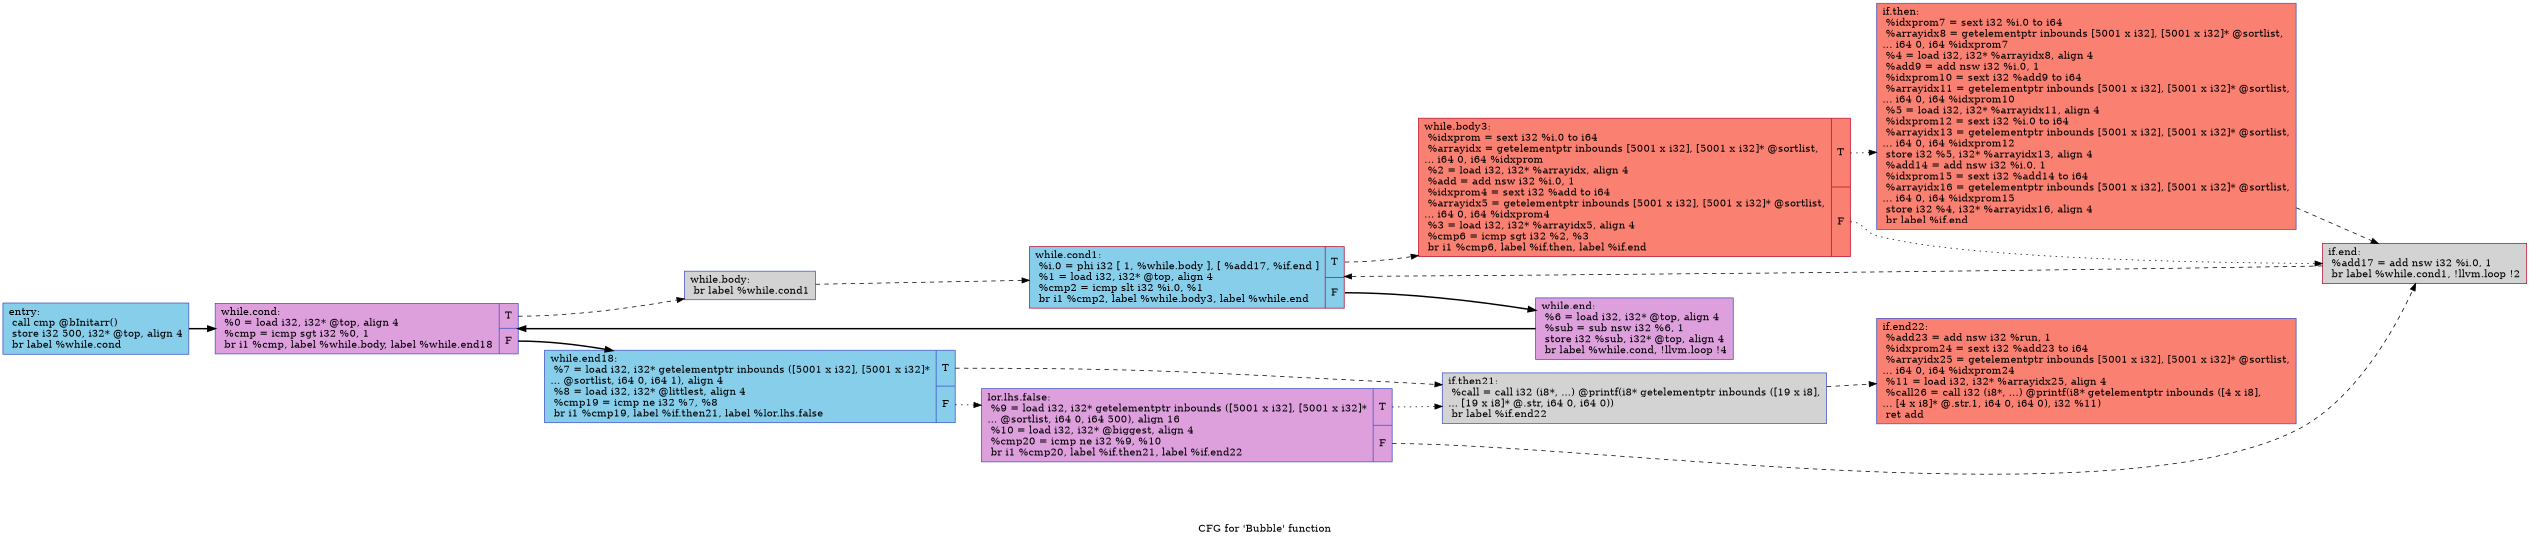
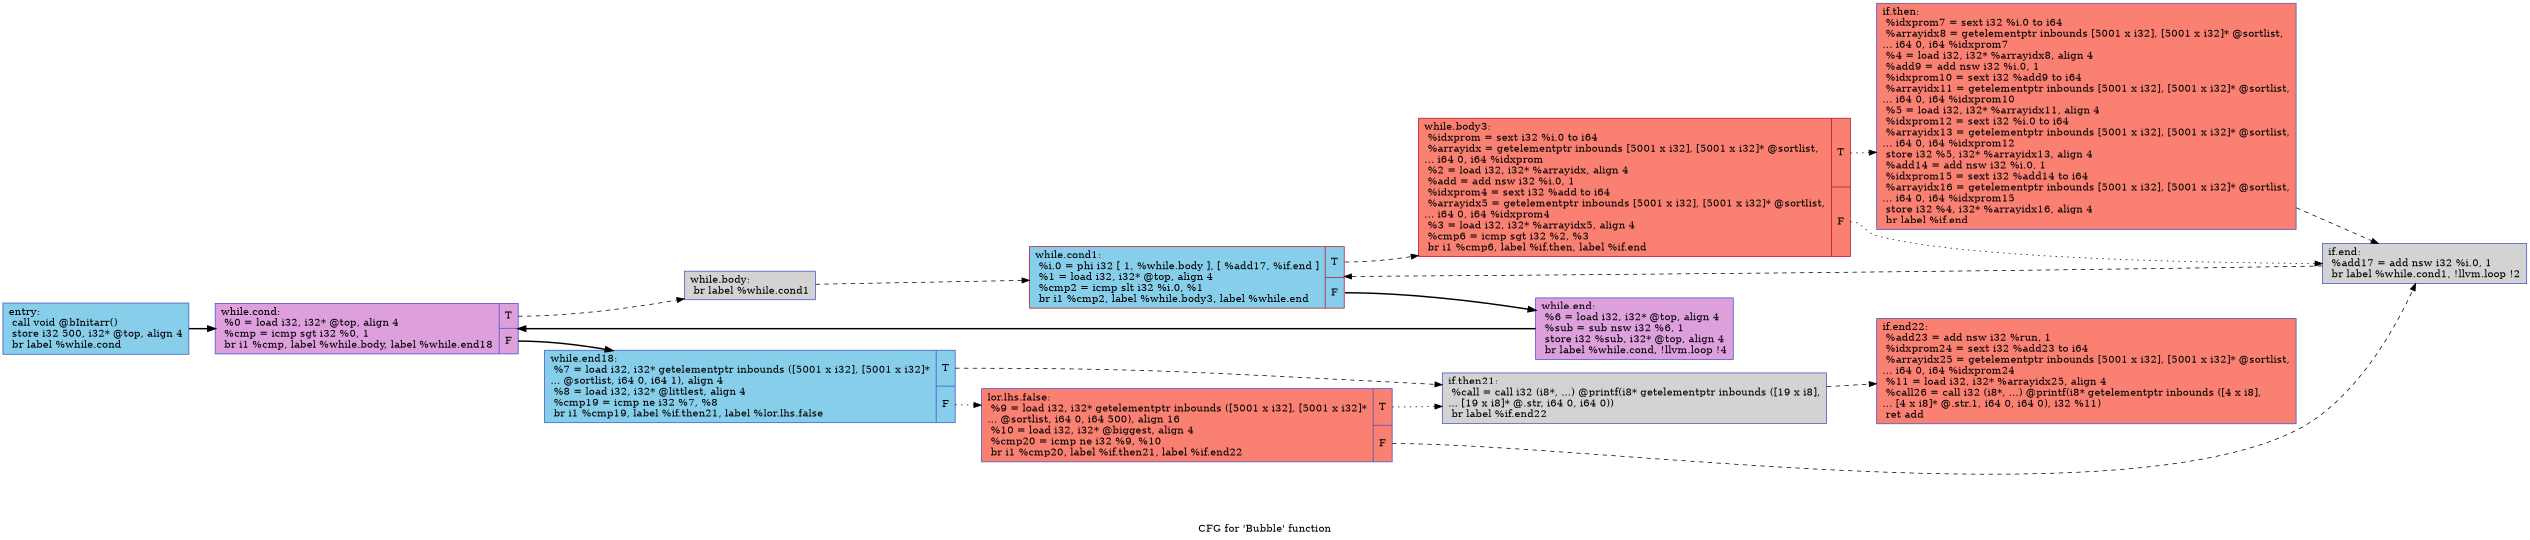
node "if.end:": color #b70d28ff -> #3d50c3ff
node "entry:": text "call cmp @bInitarr()" -> "call void @bInitarr()"
node "lor.lhs.false:": fillcolor plum -> salmon
